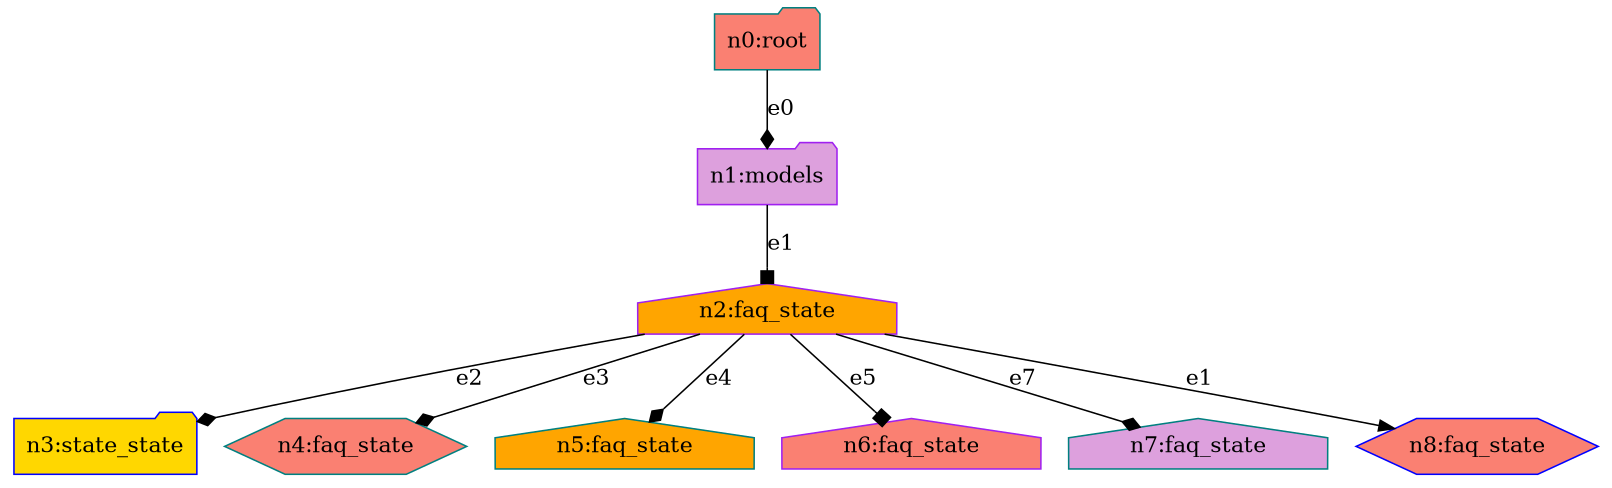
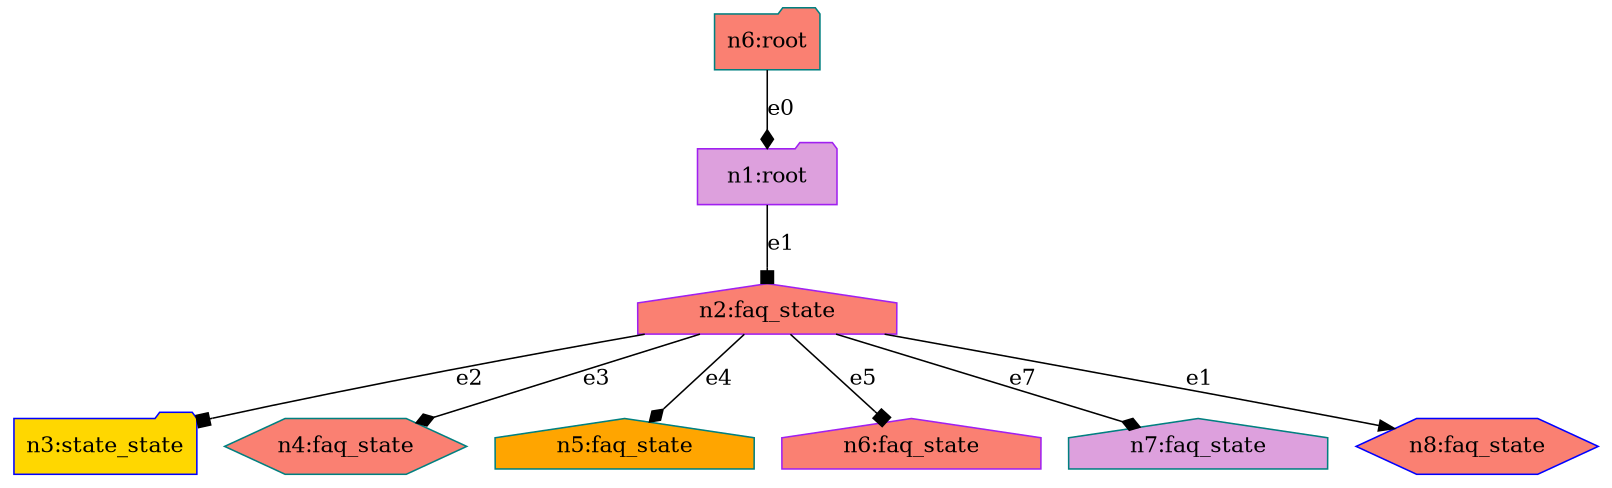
node "n0:root": label "n0:root" -> "n6:root"
node "n1:models": label "n1:models" -> "n1:root"
node "n2:faq_state": fillcolor orange -> salmon
edge "n2:faq_state" -> "n3:state_state": arrowhead diamond -> box
